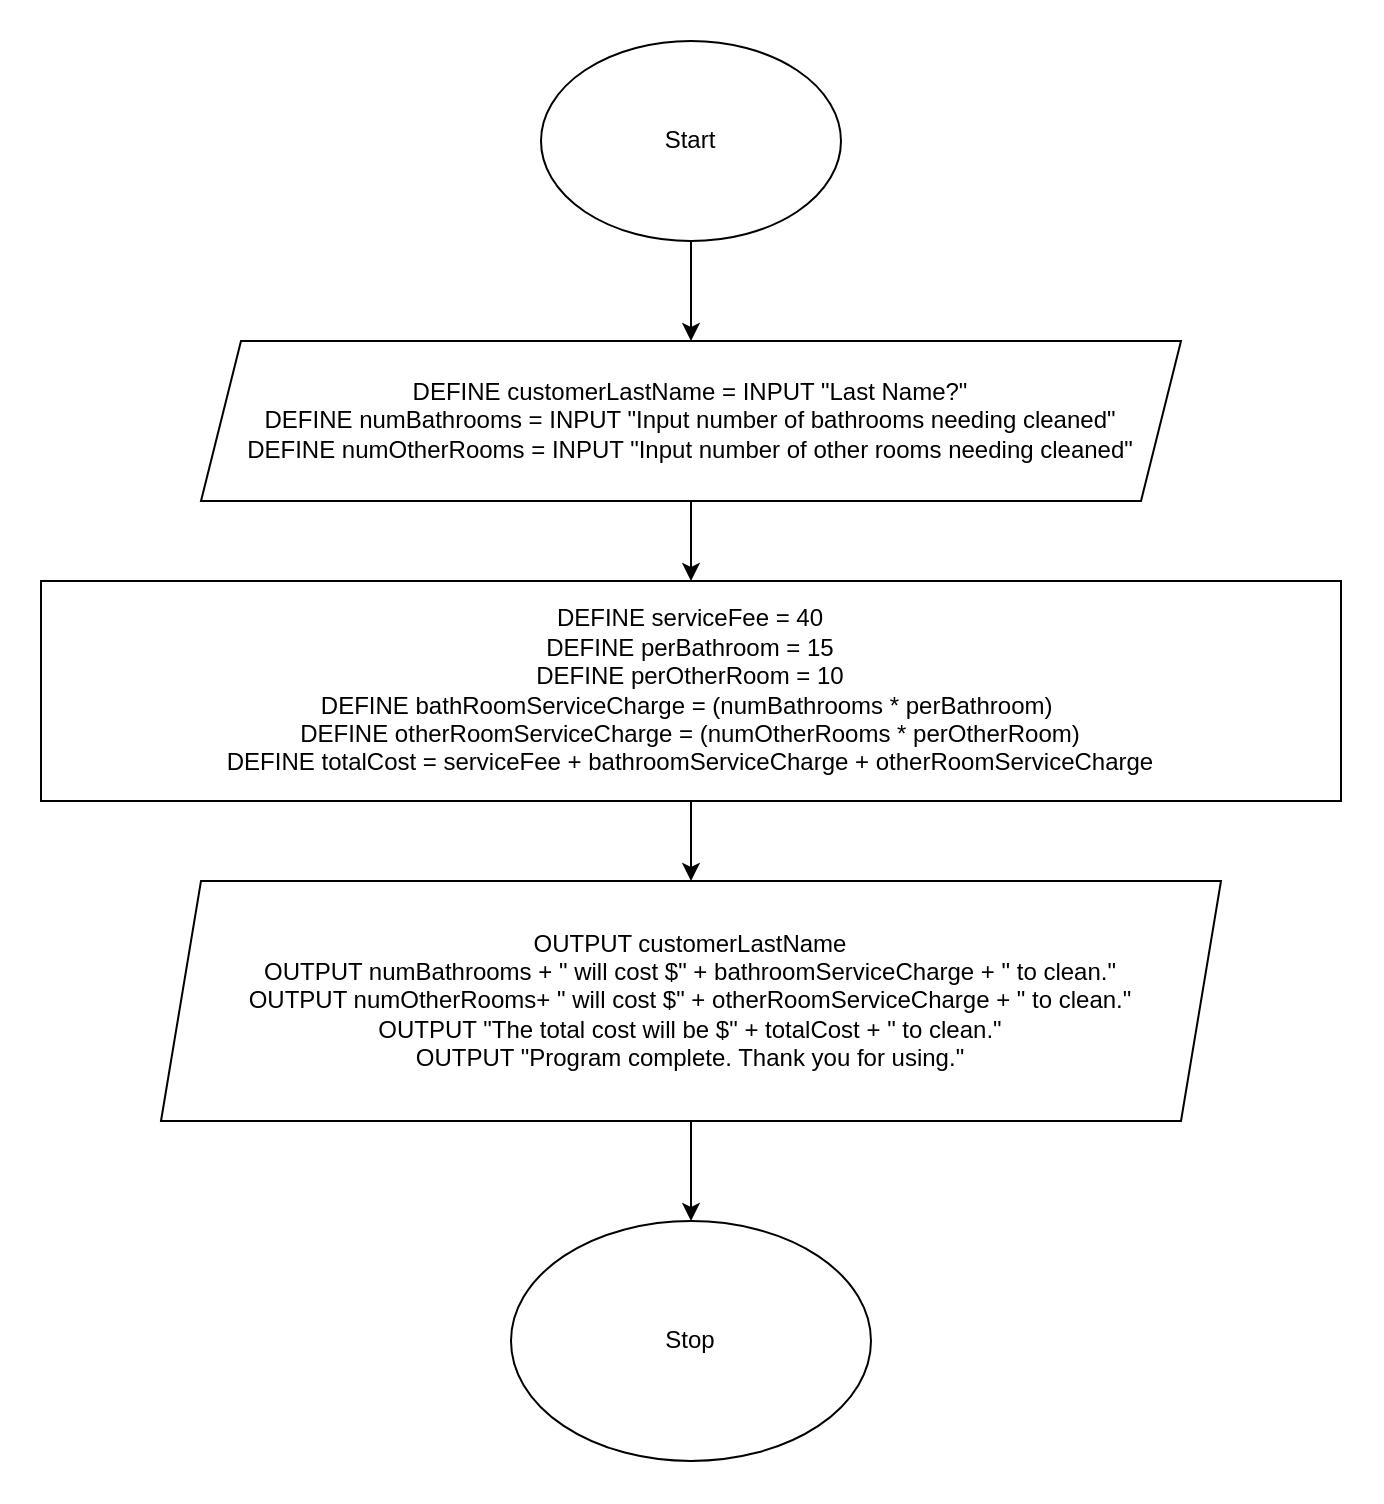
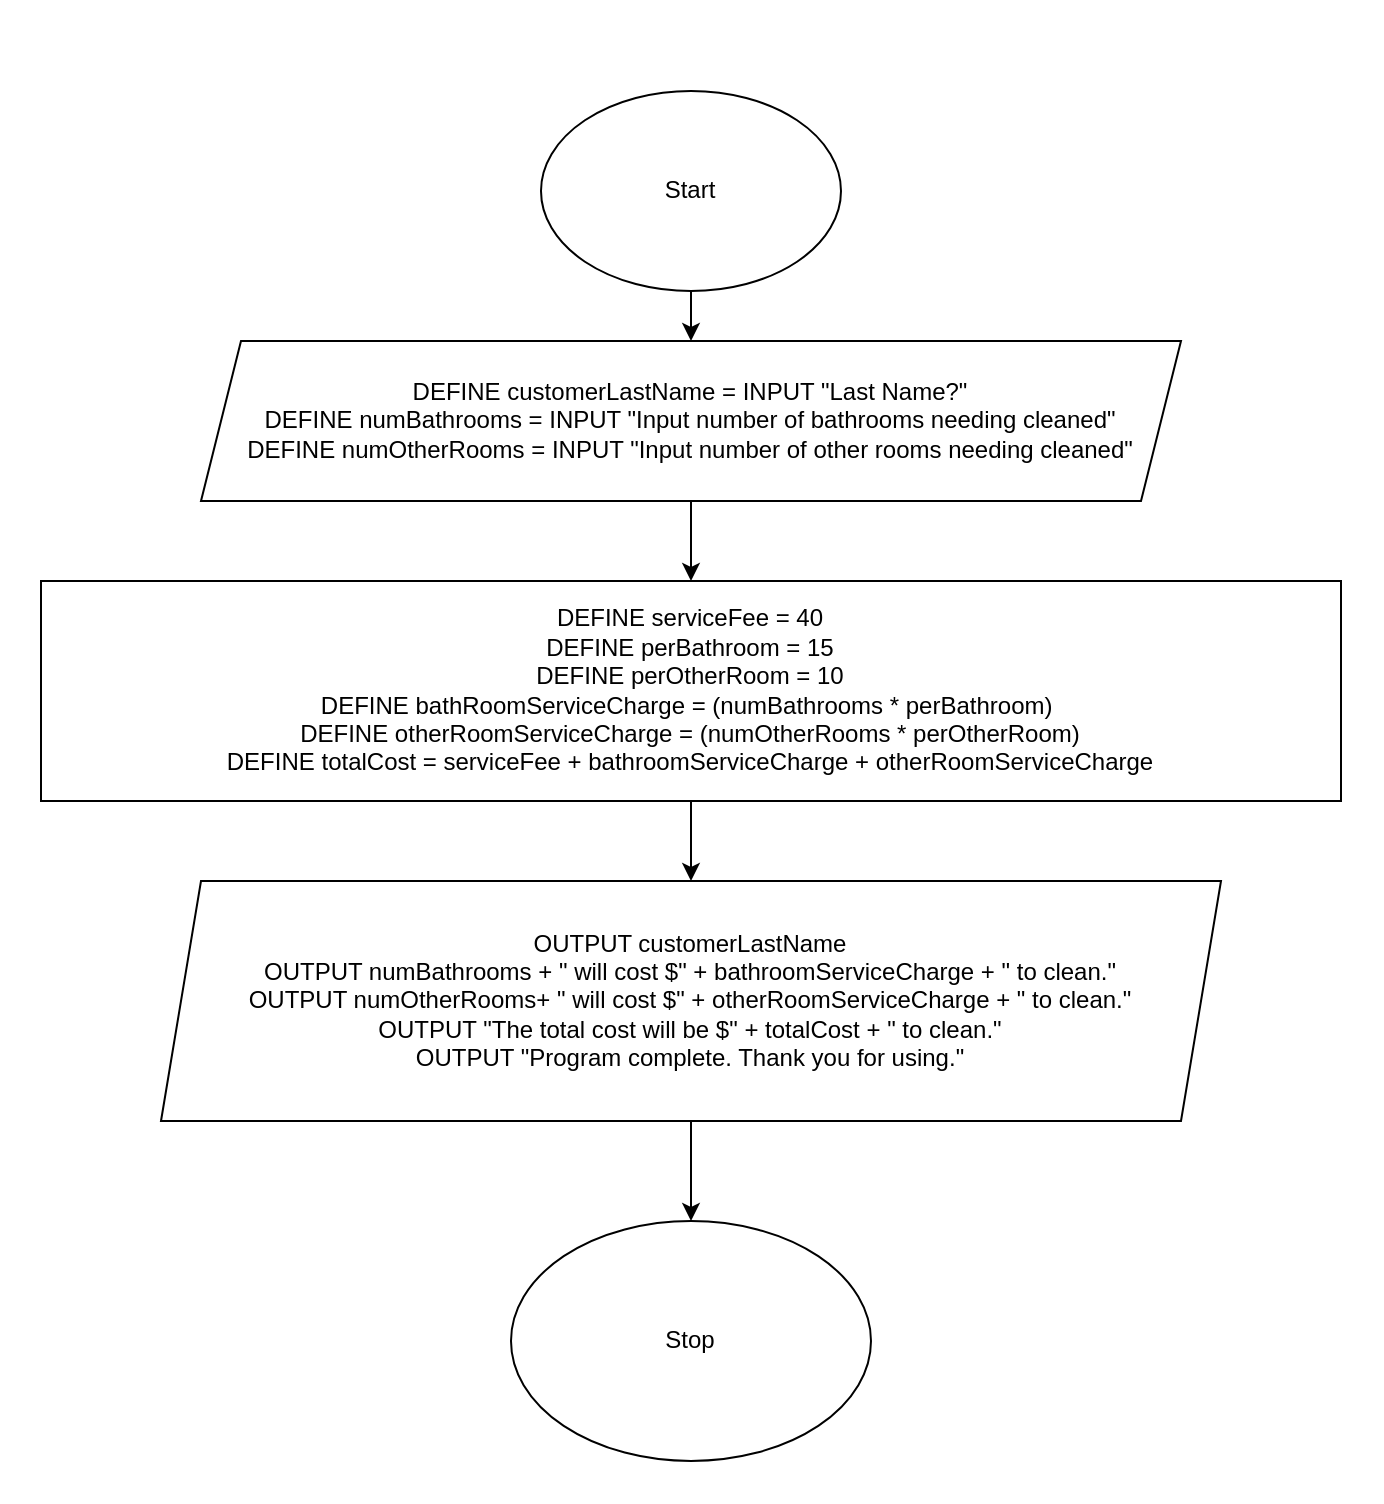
node "Start": moved (691, 141) -> (691, 191)
